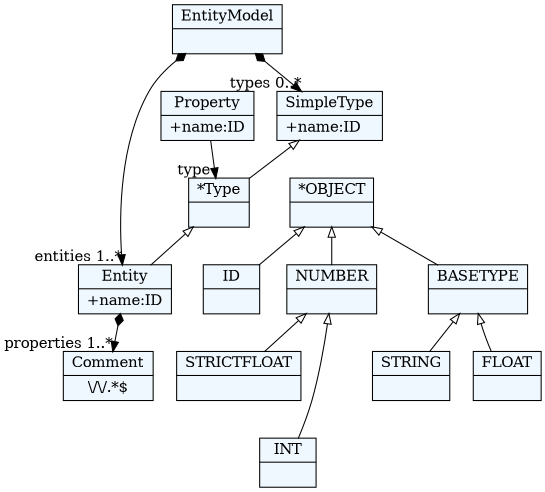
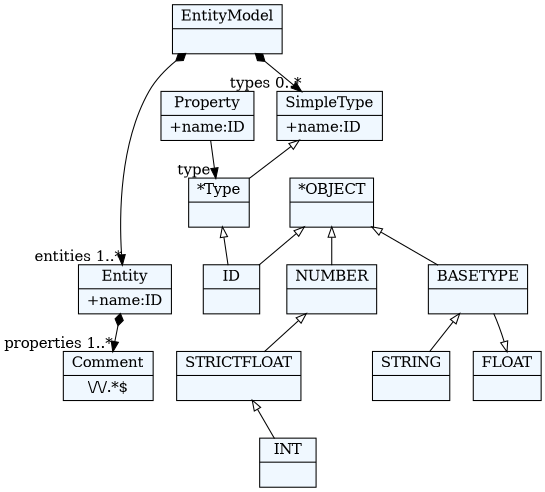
edge "Entity" -> "*Type": now "ID" -> "*Type"
edge "FLOAT" -> "BASETYPE": reversed
edge "INT" -> "NUMBER": now "INT" -> "STRICTFLOAT"
